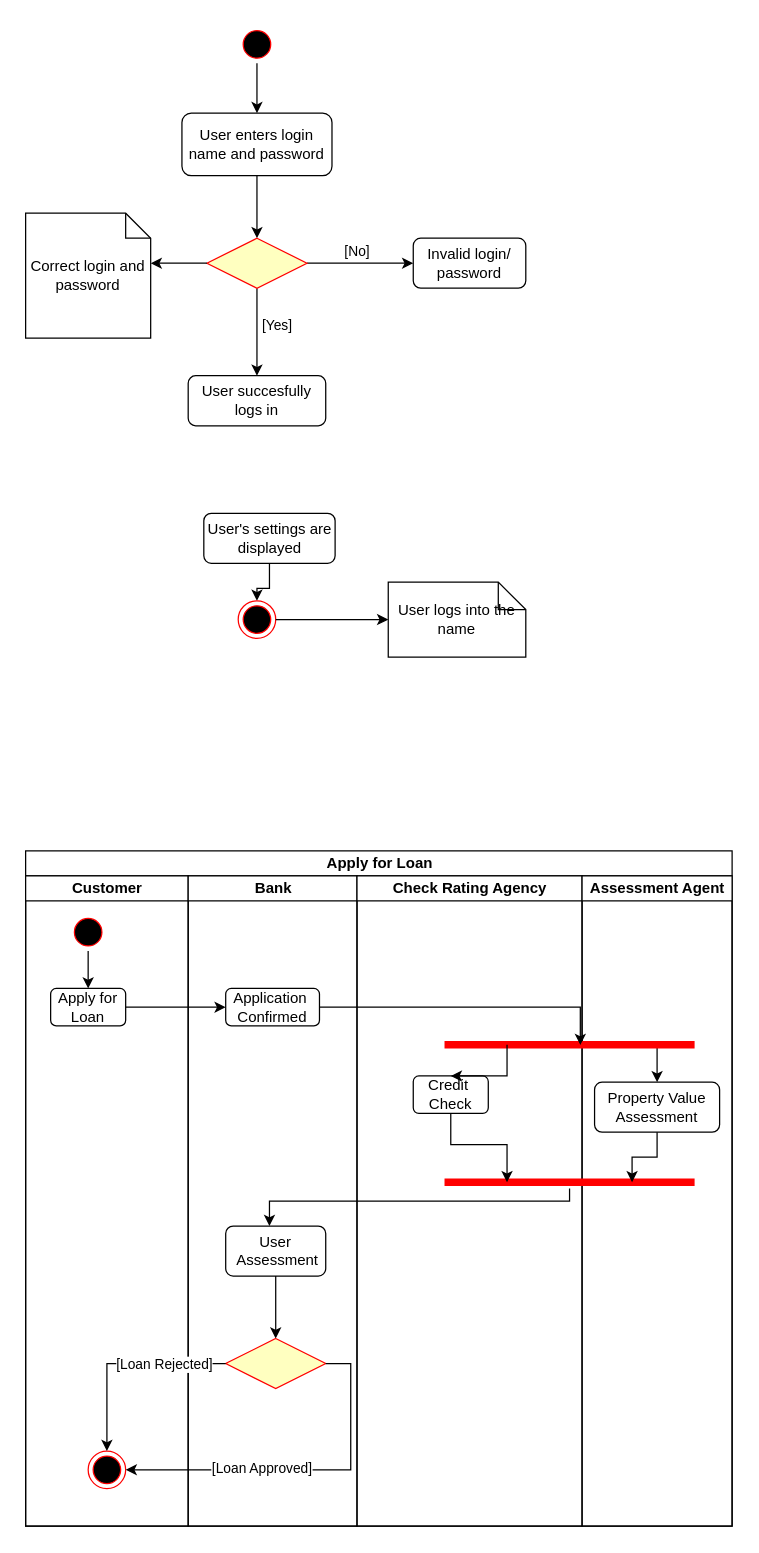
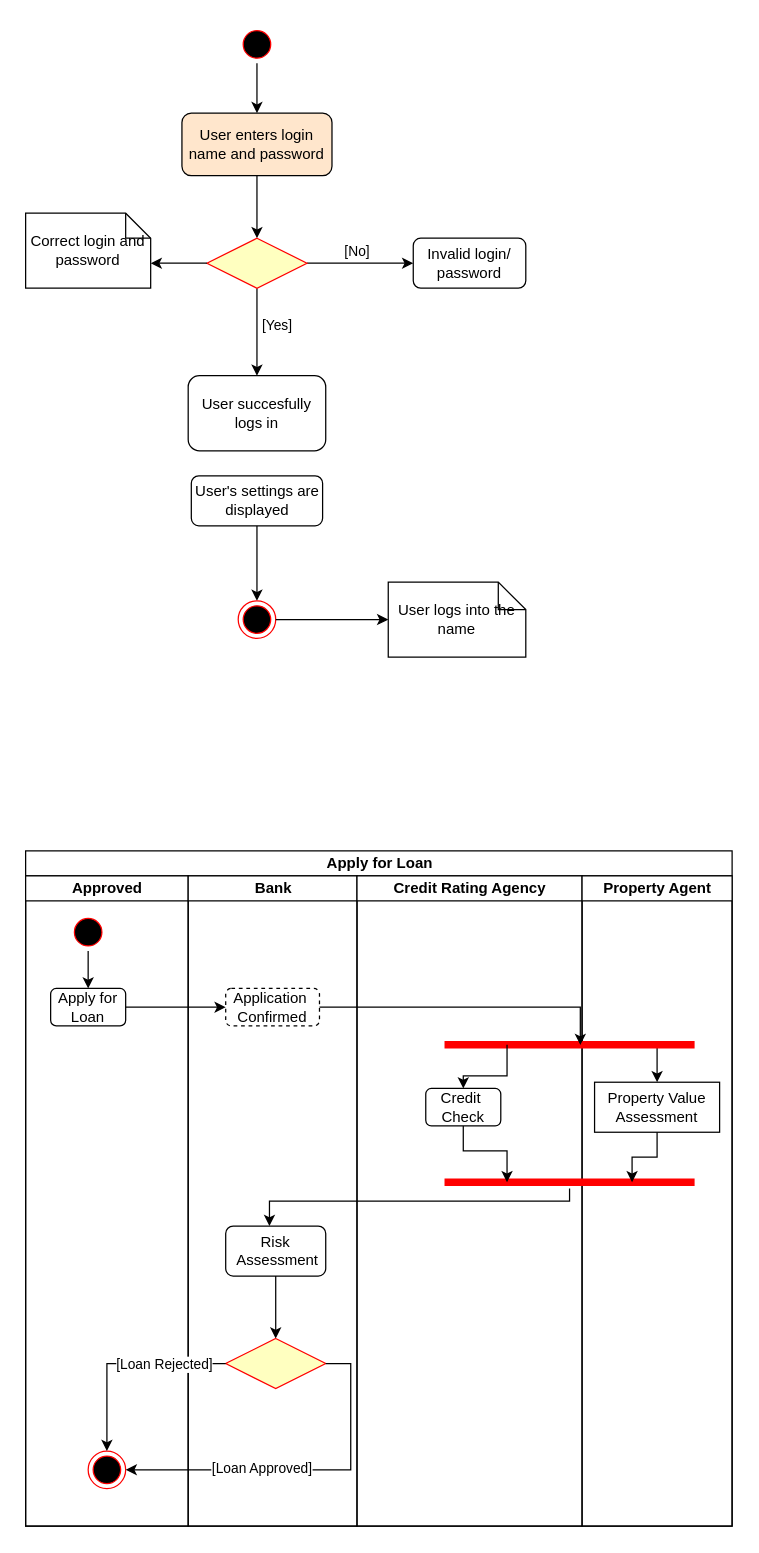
node "User enters login name and password": fillcolor #ffffff -> #ffe6cc
node "Correct login and password": size 125x125 -> 125x75
node "User succesfully logs in": size 138x50 -> 138x75
node "User's settings are displayed": moved (269, 538) -> (257, 501)
node "Customer": label "Customer" -> "Approved"
node "Check Rating Agency": label "Check Rating Agency" -> "Credit Rating Agency"
node "Assessment Agent": label "Assessment Agent" -> "Property Agent"
node "Application Confirmed": style solid -> dashed
node "Credit Check": moved (451, 1094) -> (463, 1107)
node "Property Value Assessment": shape rounded rectangle -> rectangle
node "User Assessment": label "User Assessment" -> "Risk Assessment"
